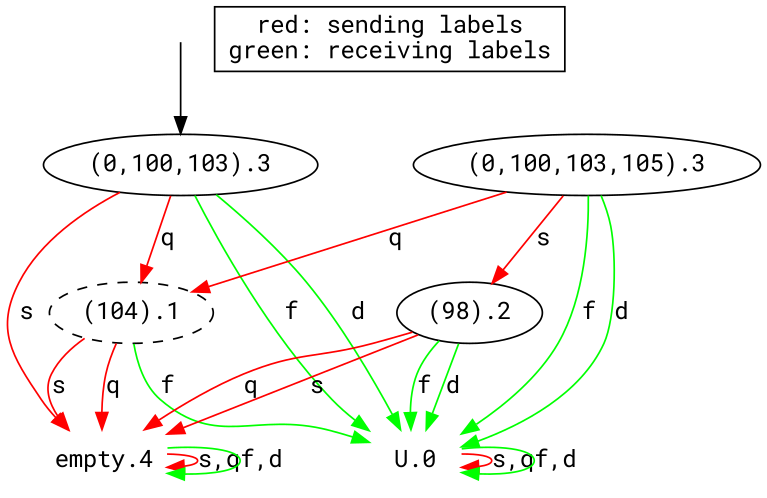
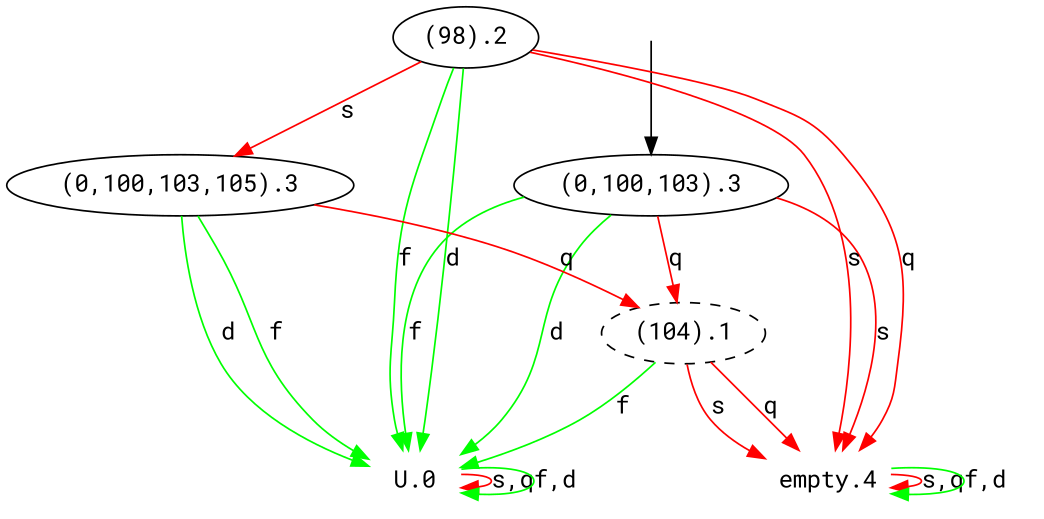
node "red: sending labels green: receiving labels": removed
edge "(0,100,103,105).3" -> "(98).2": reversed
